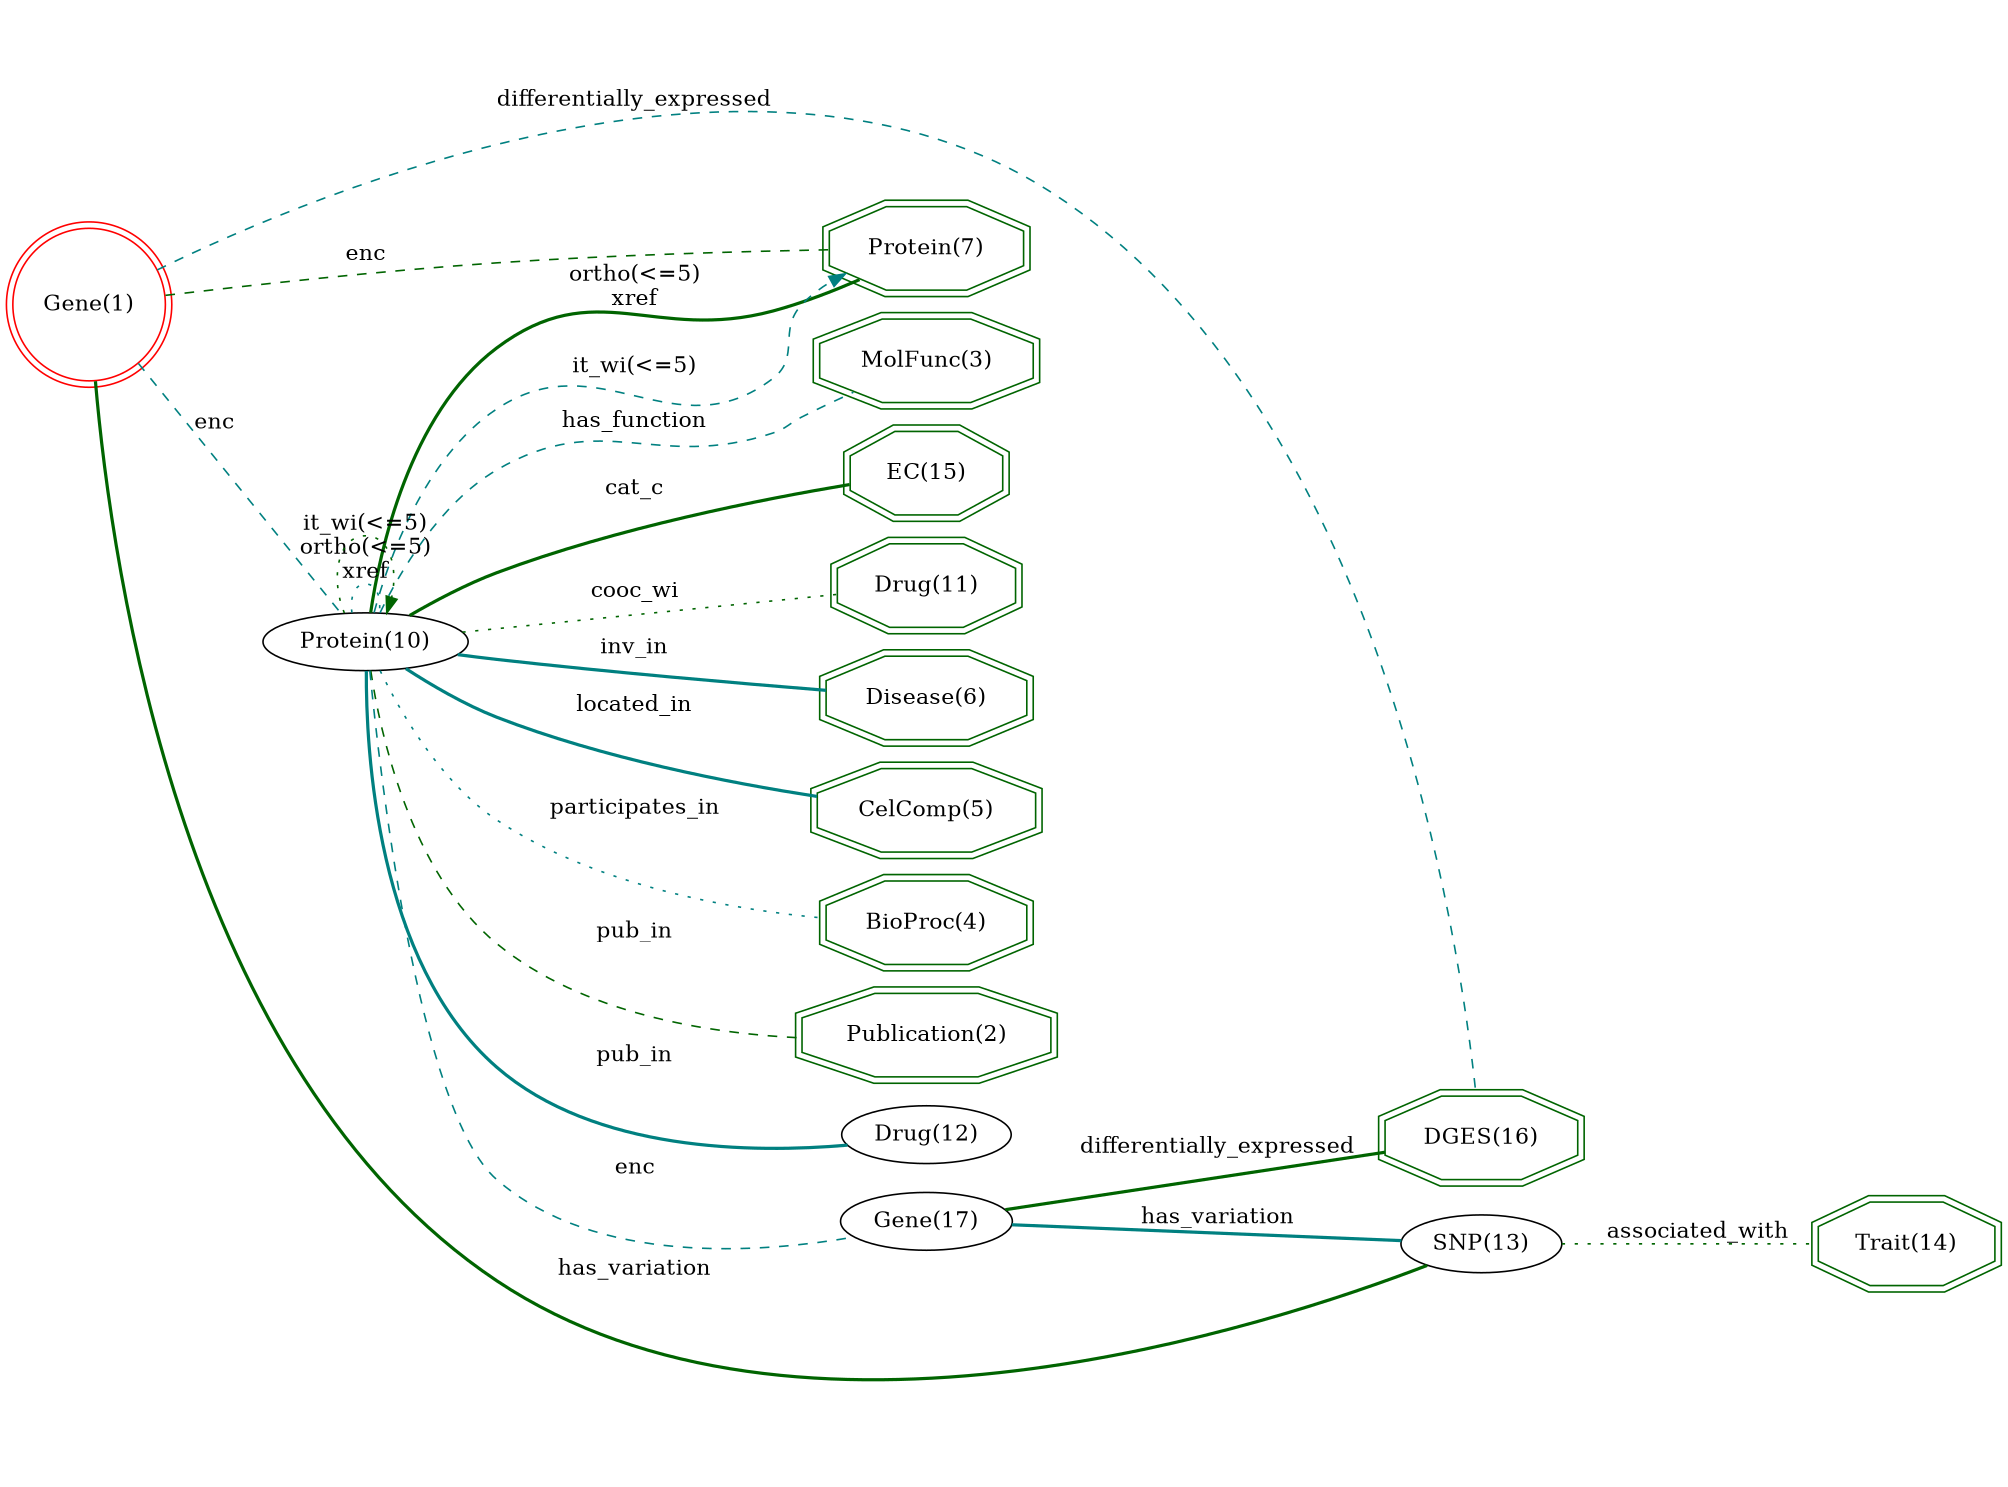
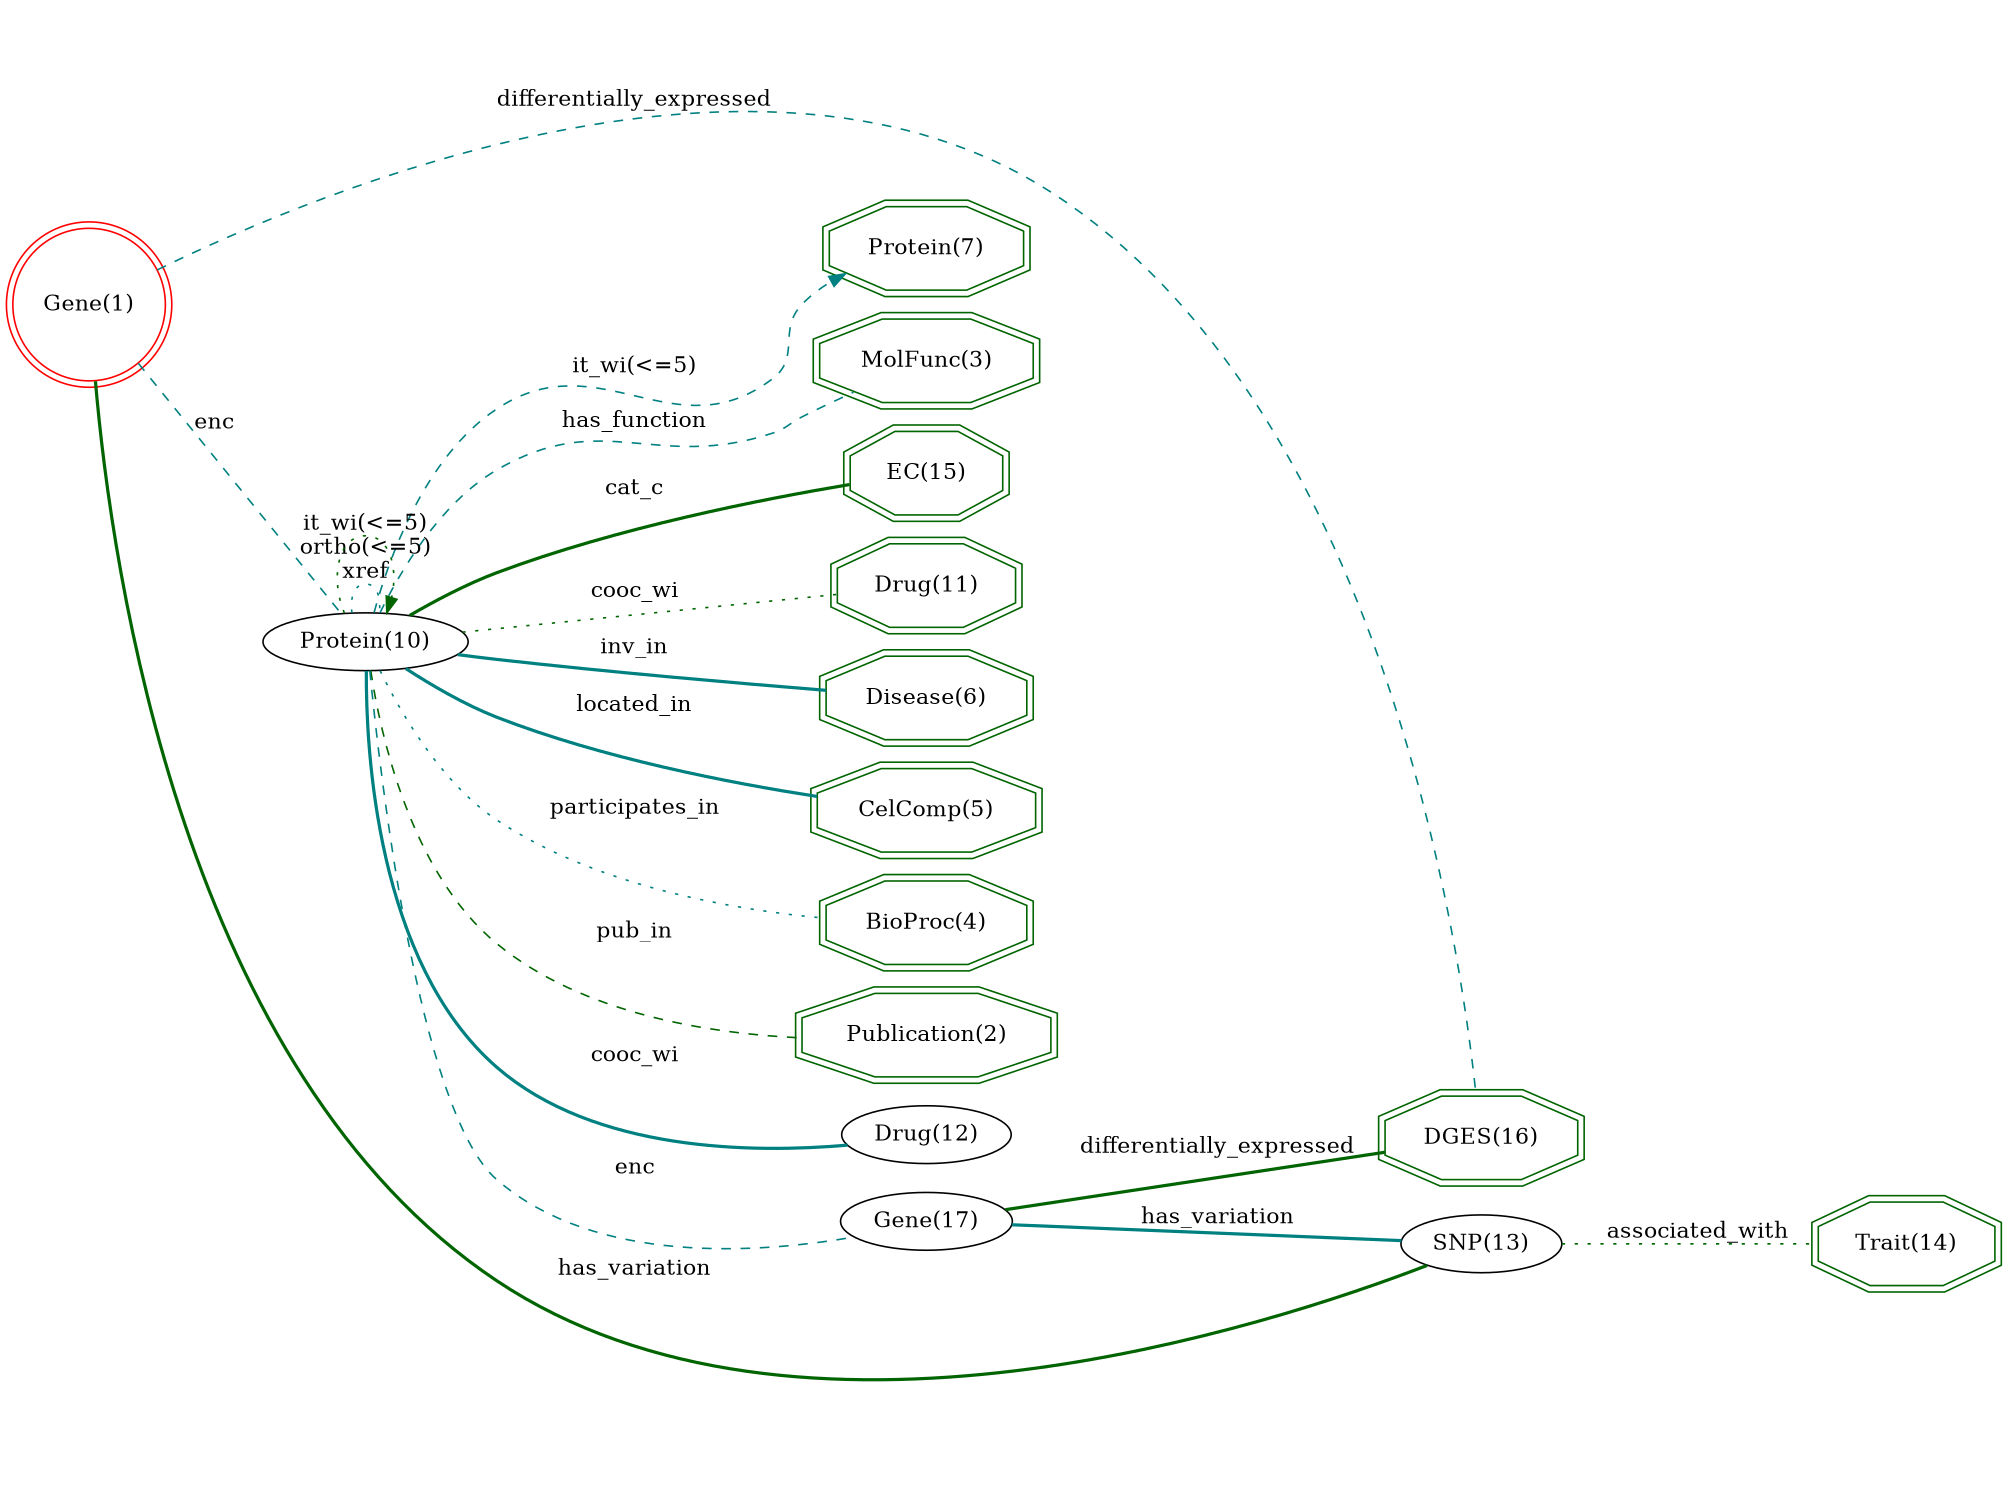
edge "Protein(7)" -- "Gene(1)": removed, label "enc"
edge "Protein(7)" -- "Protein(10)": removed, label "ortho(<=5) xref"
edge "Protein(10)" -- "Drug(12)": label "pub_in" -> "cooc_wi"
